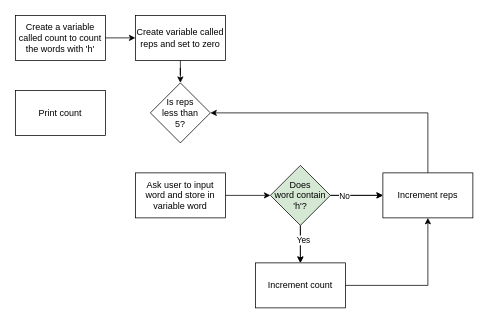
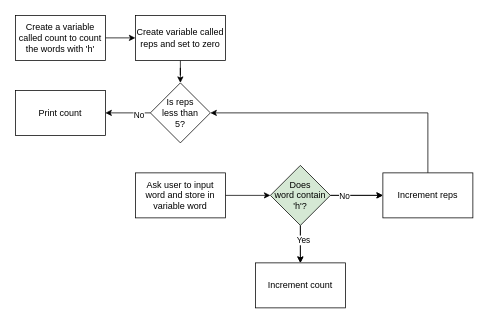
edge "Is reps less than 5?" -> "Print count": added, label "No"
edge "Increment count" -> "Increment reps": removed
